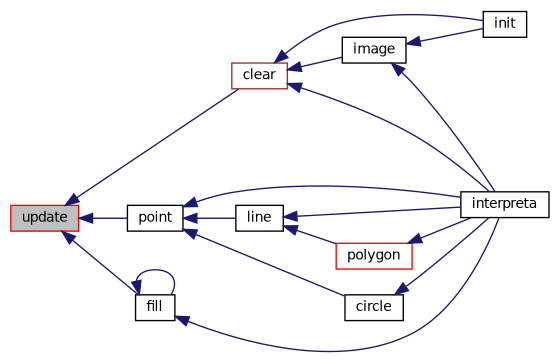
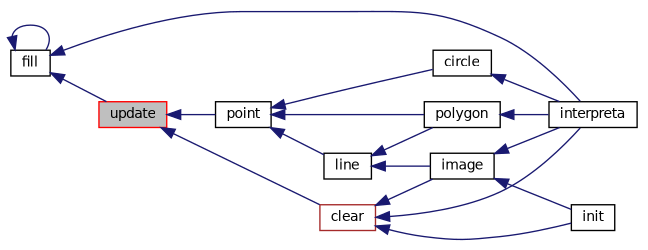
edge "interpreta" -> "point": now "polygon" -> "point"
edge "interpreta" -> "line": now "image" -> "line"
node "polygon": color red -> black
edge "fill" -> "update": reversed
